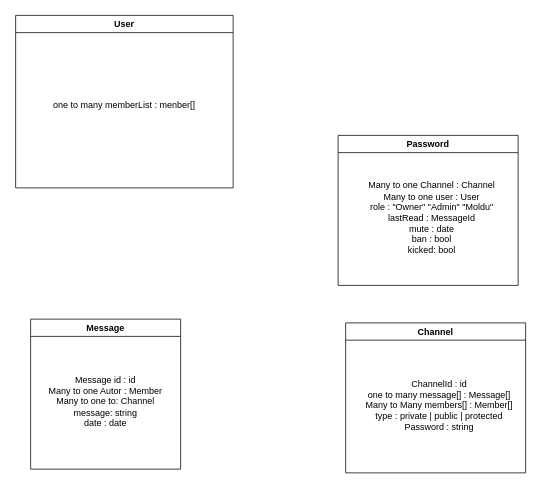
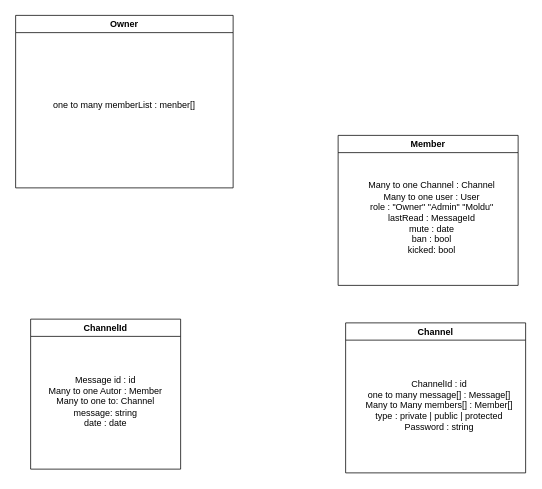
node "User": label "User" -> "Owner"
node "Password": label "Password" -> "Member"
node "Message": label "Message" -> "ChannelId"
